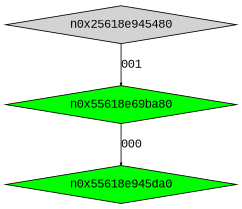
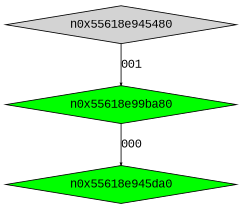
node "n0x25618e945480": label "n0x25618e945480" -> "n0x55618e945480"
node "n0x55618e69ba80": label "n0x55618e69ba80" -> "n0x55618e99ba80"
